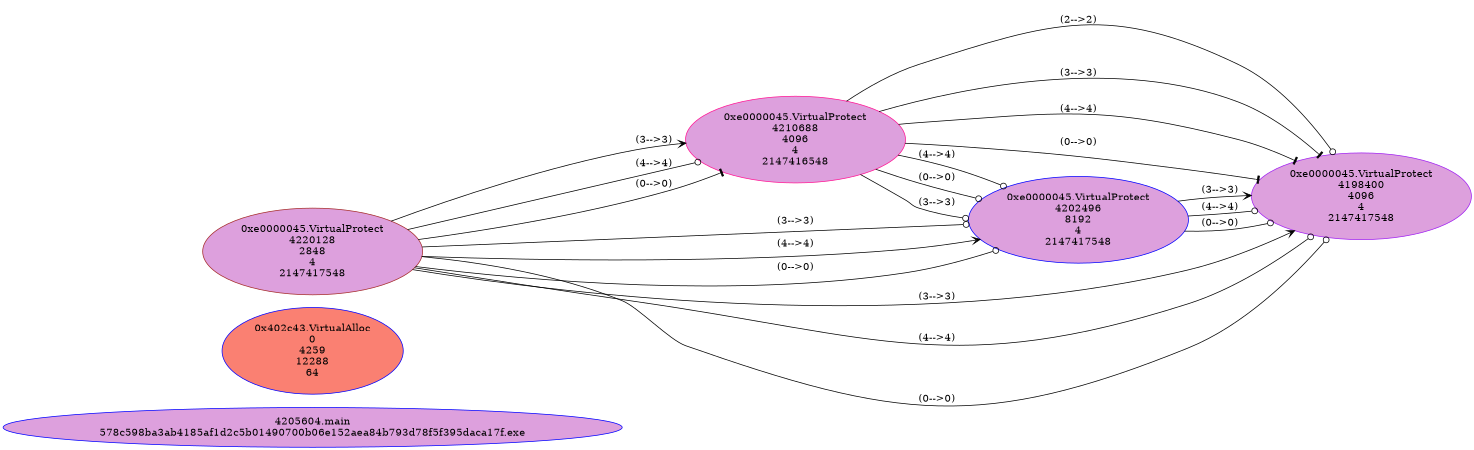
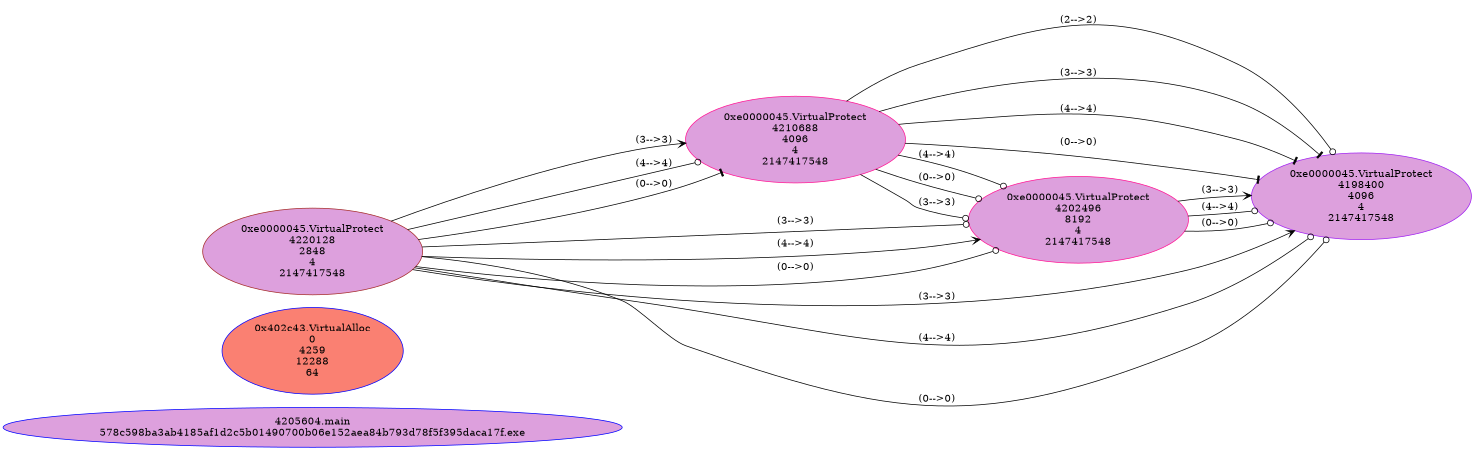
node "0xe0000045.VirtualProtect 4210688 4096 4 2147416548": label "0xe0000045.VirtualProtect 4210688 4096 4 2147416548" -> "0xe0000045.VirtualProtect 4210688 4096 4 2147417548"
node "0xe0000045.VirtualProtect 4202496 8192 4 2147417548": color blue -> deeppink
